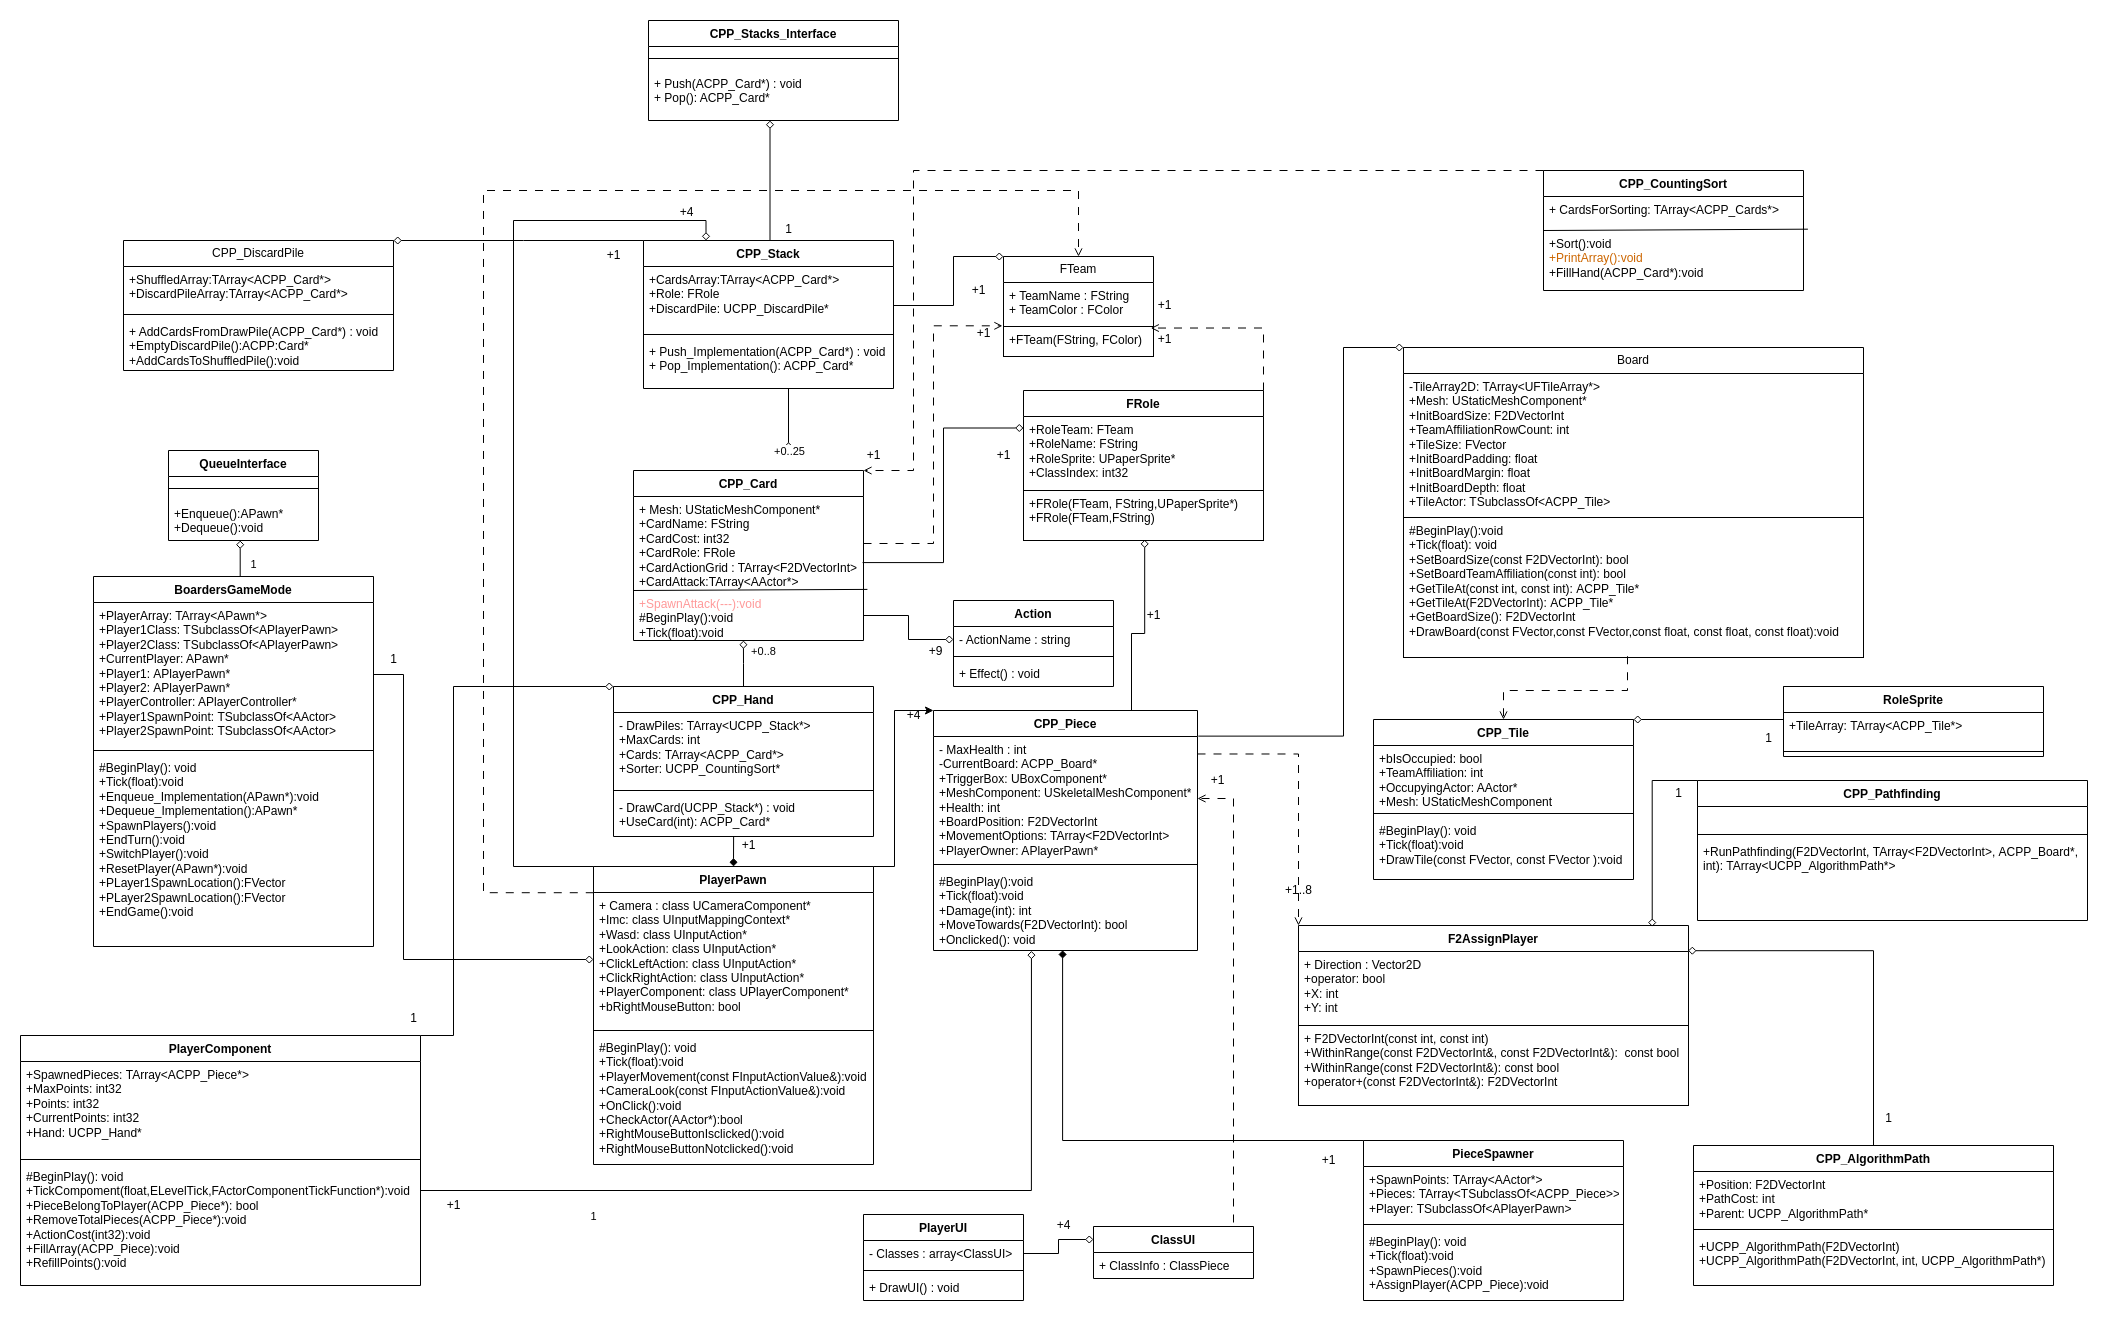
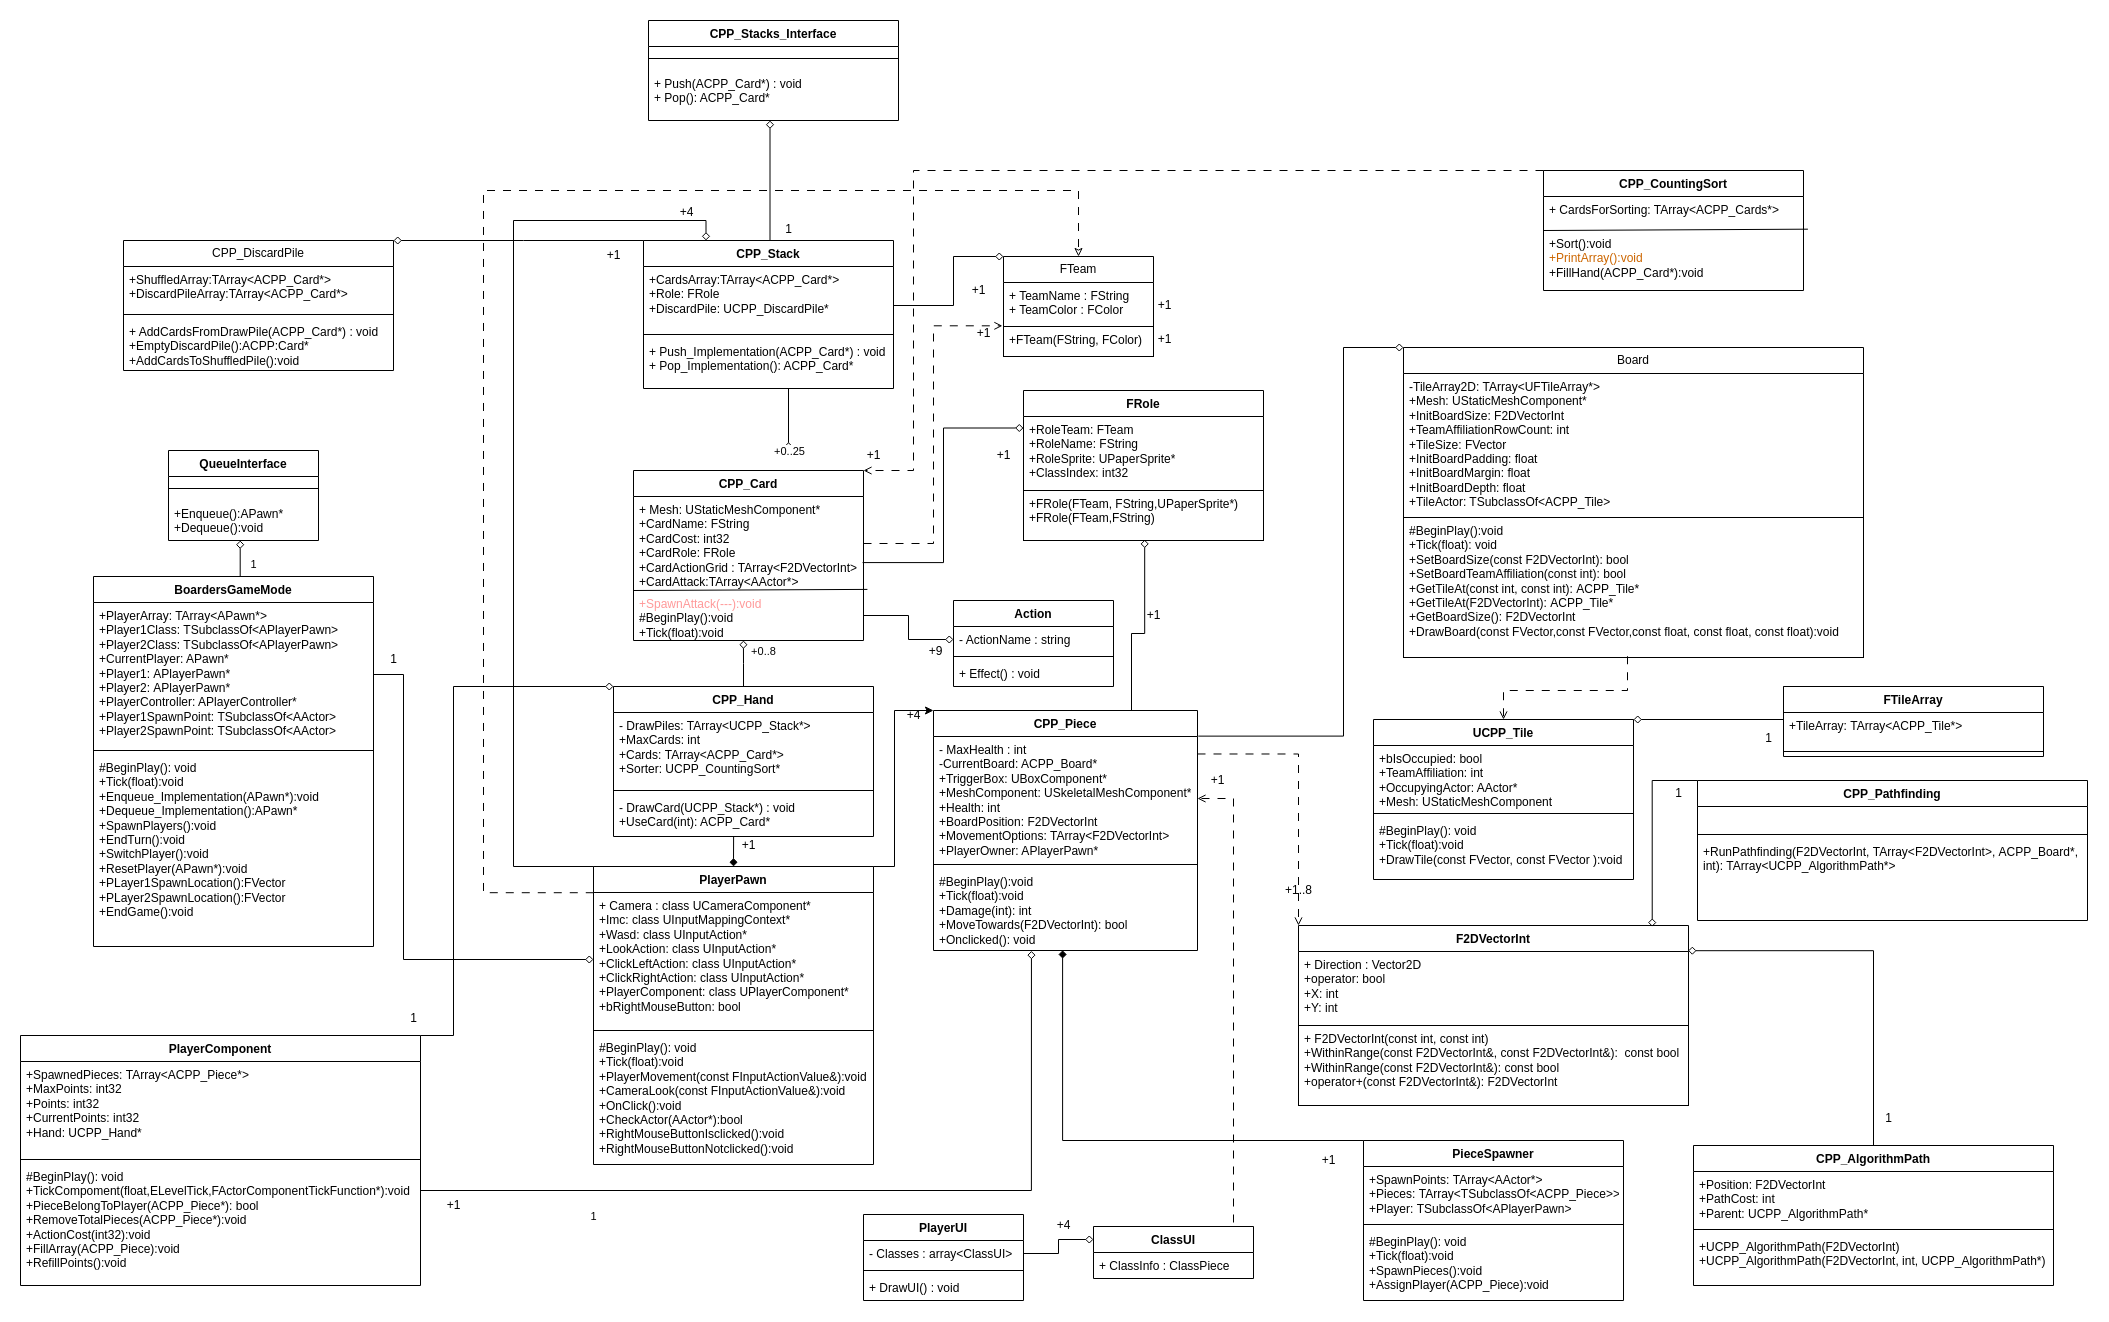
edge "PlayerPawn" -> "FTeam": arrowhead open -> classic
edge "FRole" -> "+ TeamName : FString + TeamColor : FColor": removed
node "RoleSprite": label "RoleSprite" -> "FTileArray"
node "CPP_Tile": label "CPP_Tile" -> "UCPP_Tile"
node "F2AssignPlayer": label "F2AssignPlayer" -> "F2DVectorInt"
